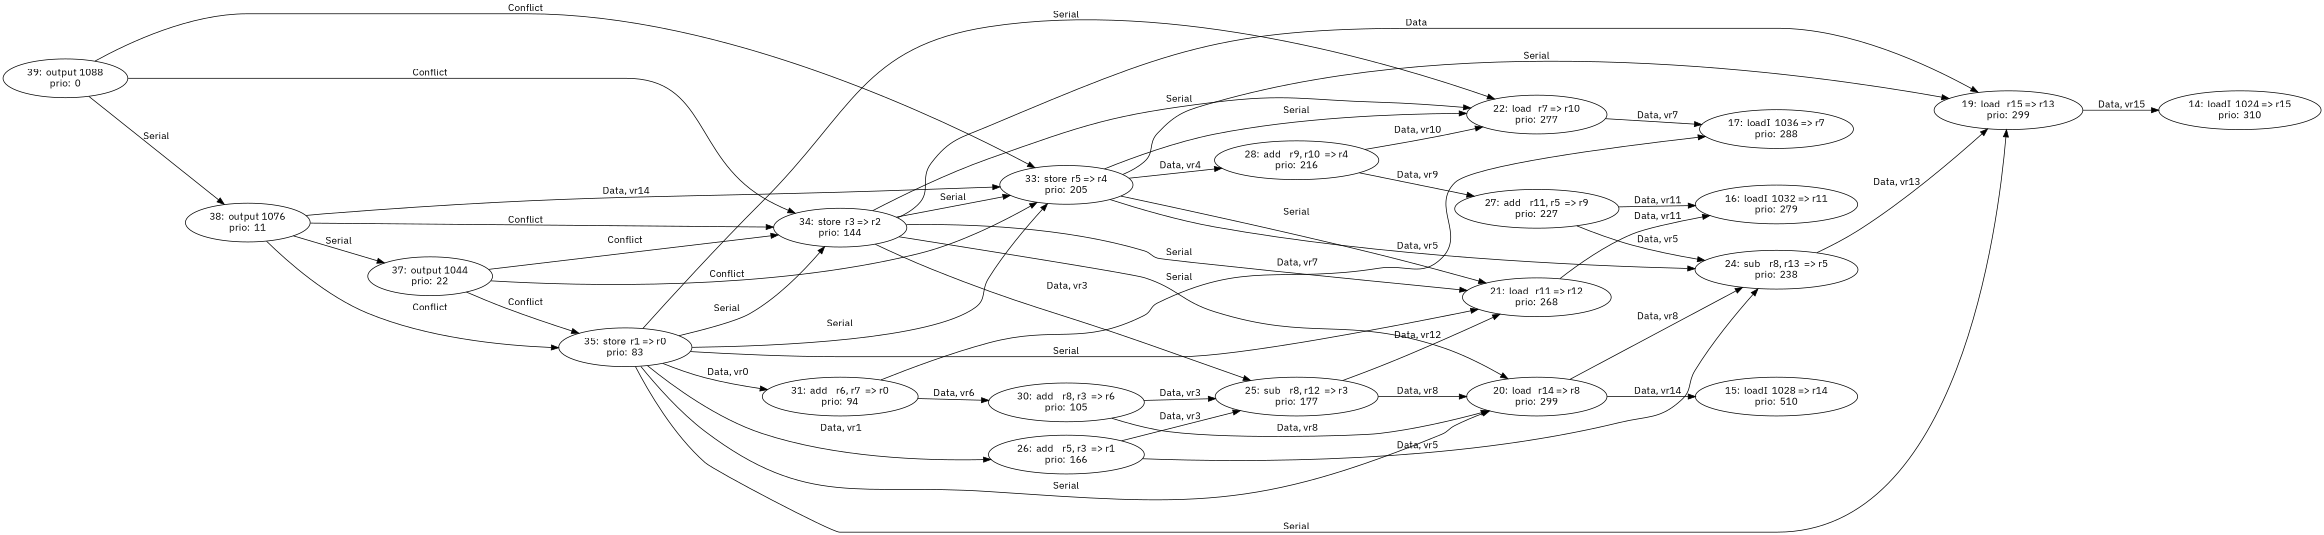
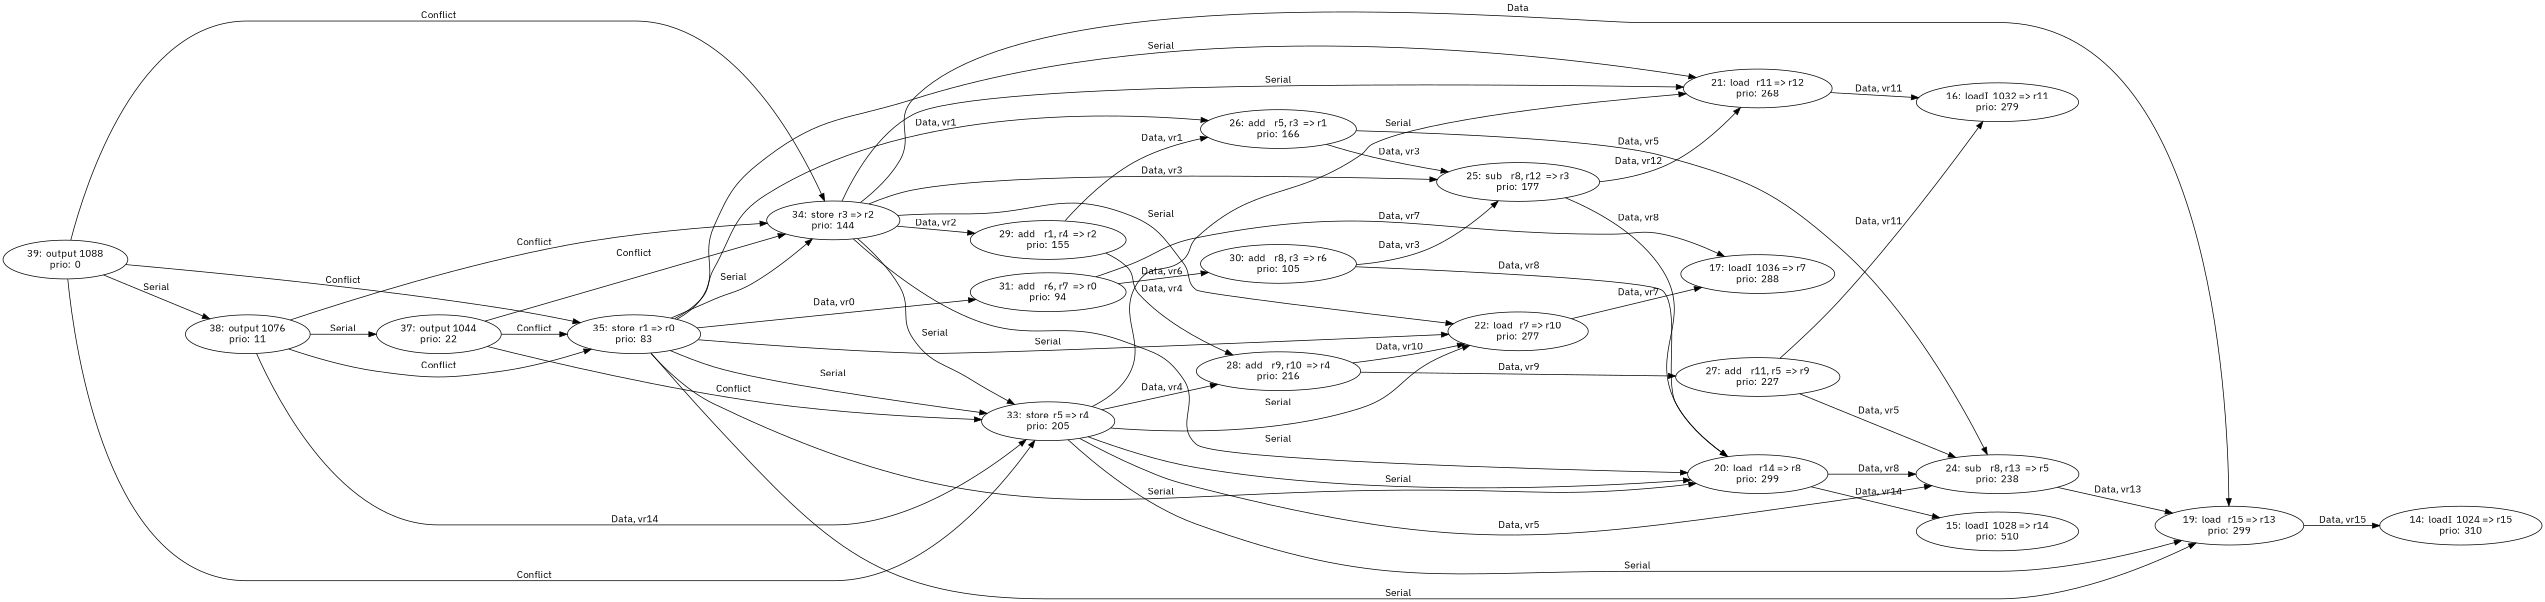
node "29:  add    r1, r4  => r2 prio:  155": added
edge "39:  output 1088 prio:  0" -> "35:  store  r1 => r0 prio:  83": added, label "Conflict"
edge "33:  store  r5 => r4 prio:  205" -> "20:  load   r14 => r8 prio:  299": added, label "Serial"
